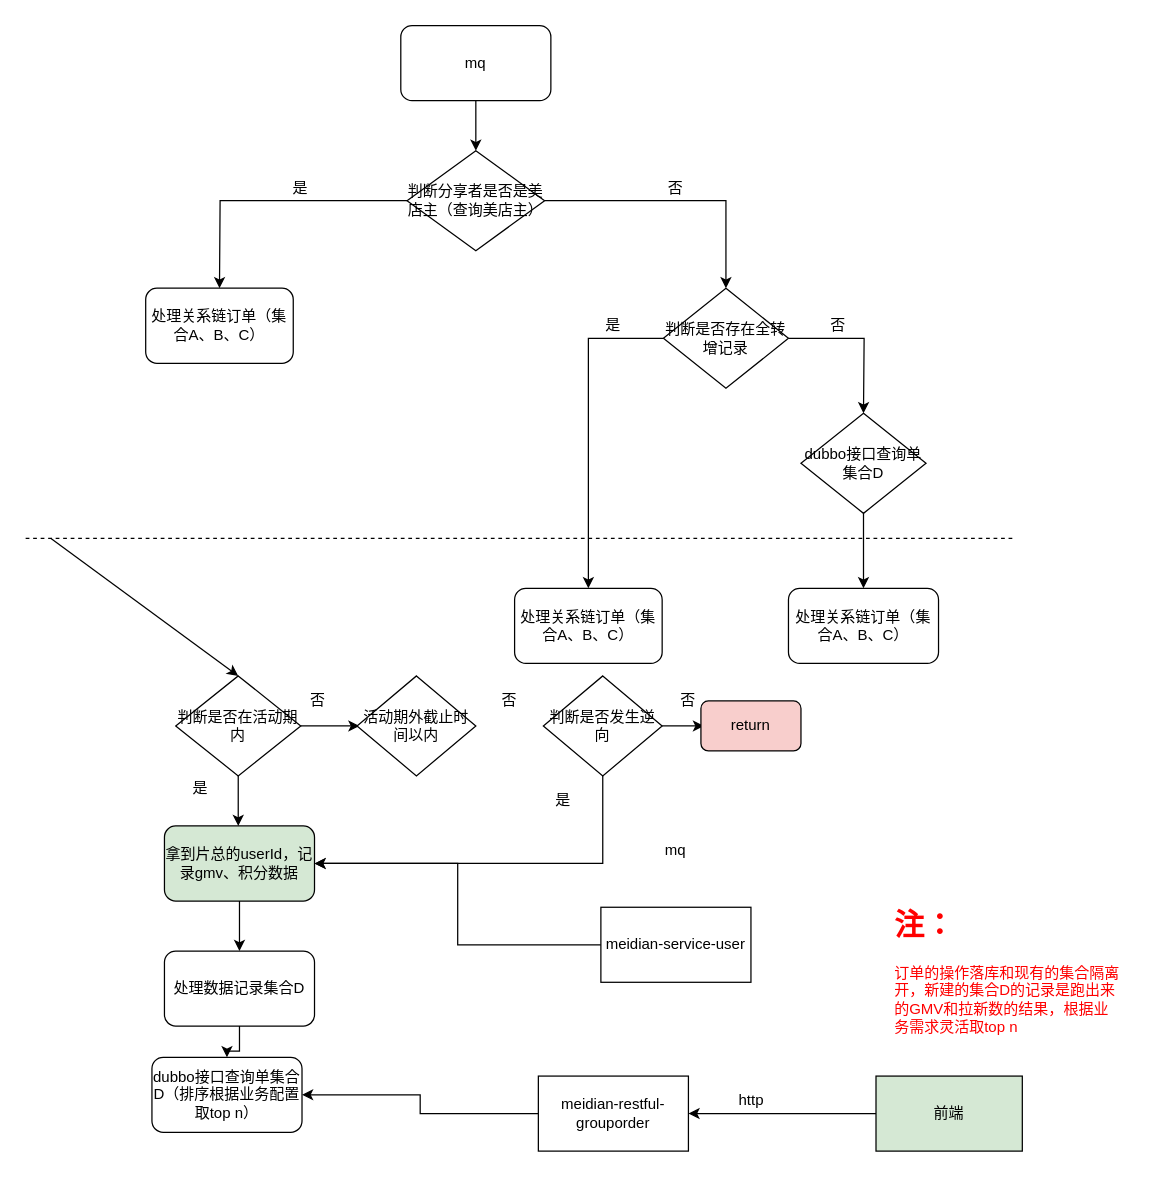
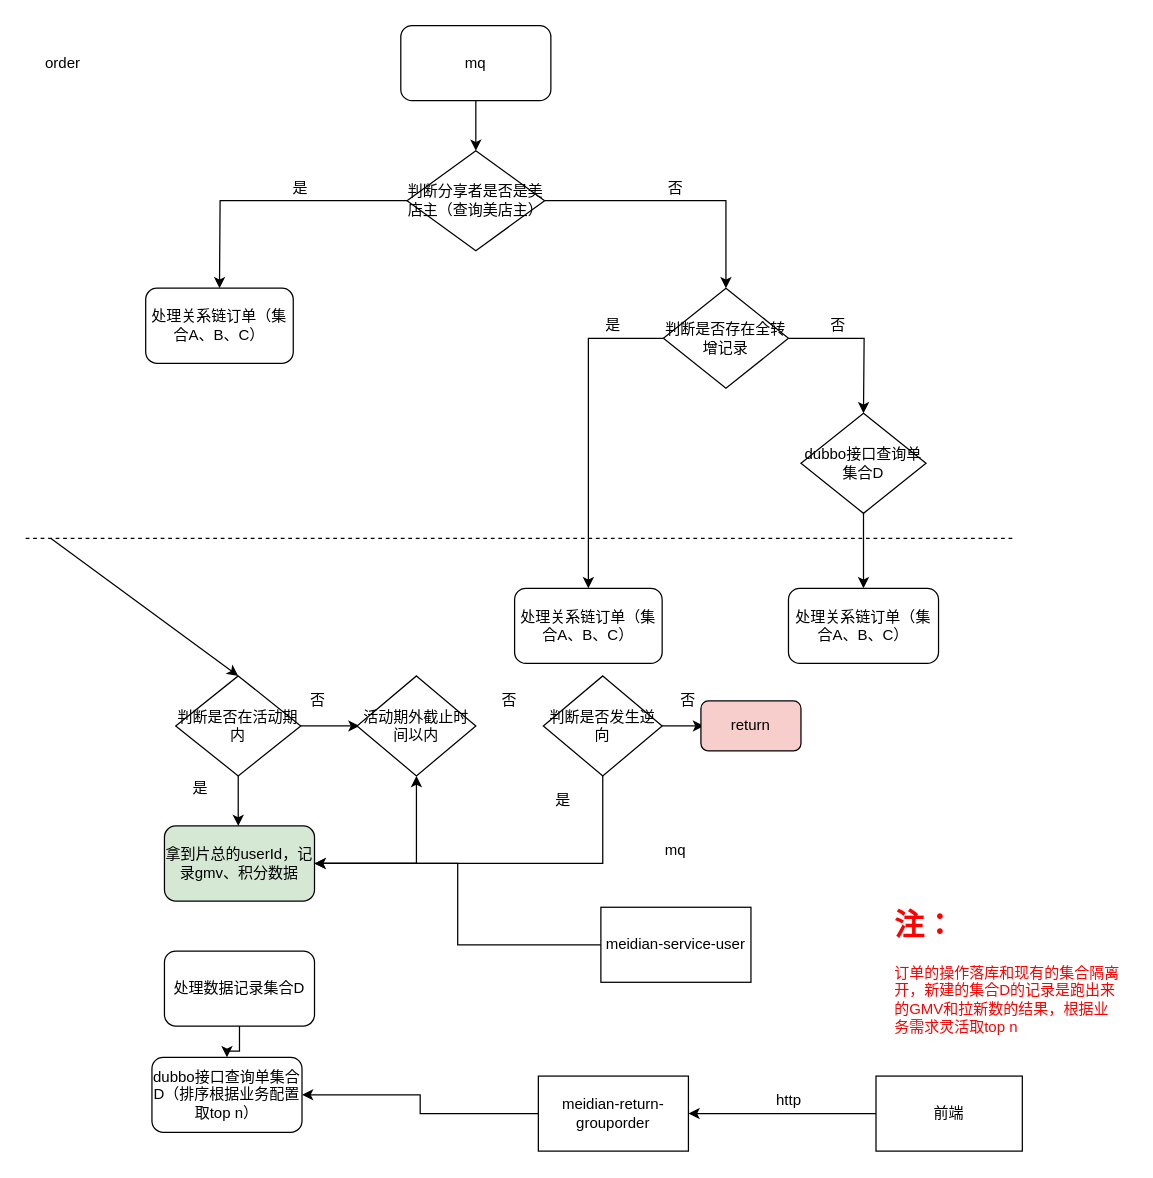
node "order": added
edge "拿到片总的userId，记录gmv、积分数据" -> "处理数据记录集合D": now "拿到片总的userId，记录gmv、积分数据" -> "活动期外截止时间以内"
node "http": moved (751, 1101) -> (788, 1101)
node "meidian-restful-grouporder": label "meidian-restful-grouporder" -> "meidian-return-grouporder"
node "前端": fillcolor #d5e8d4 -> #ffffff
